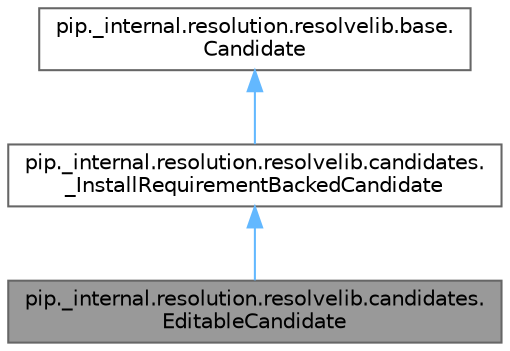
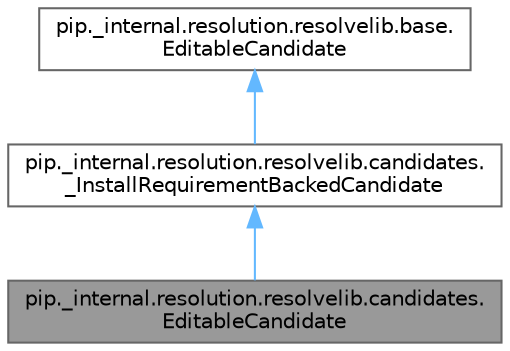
node "pip._internal.resolution.resolvelib.base. Candidate": label "pip._internal.resolution.resolvelib.base. Candidate" -> "pip._internal.resolution.resolvelib.base. EditableCandidate"
